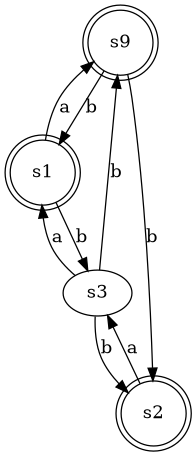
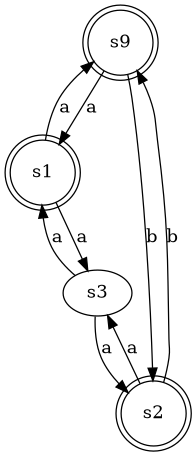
edge "s9" -> "s1": label "b" -> "a"
edge "s3" -> "s9": now "s2" -> "s9"
edge "s1" -> "s3": label "b" -> "a"
edge "s3" -> "s2": label "b" -> "a"
